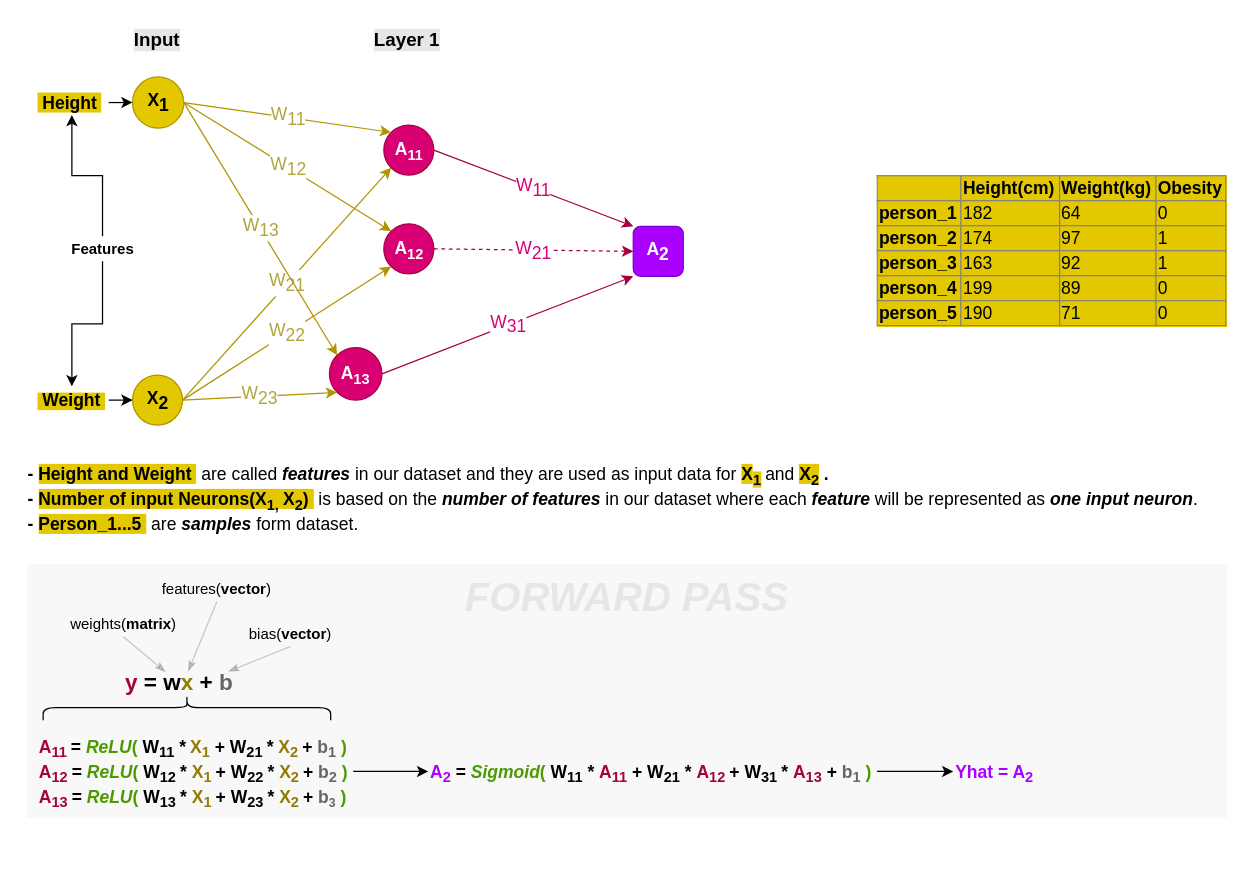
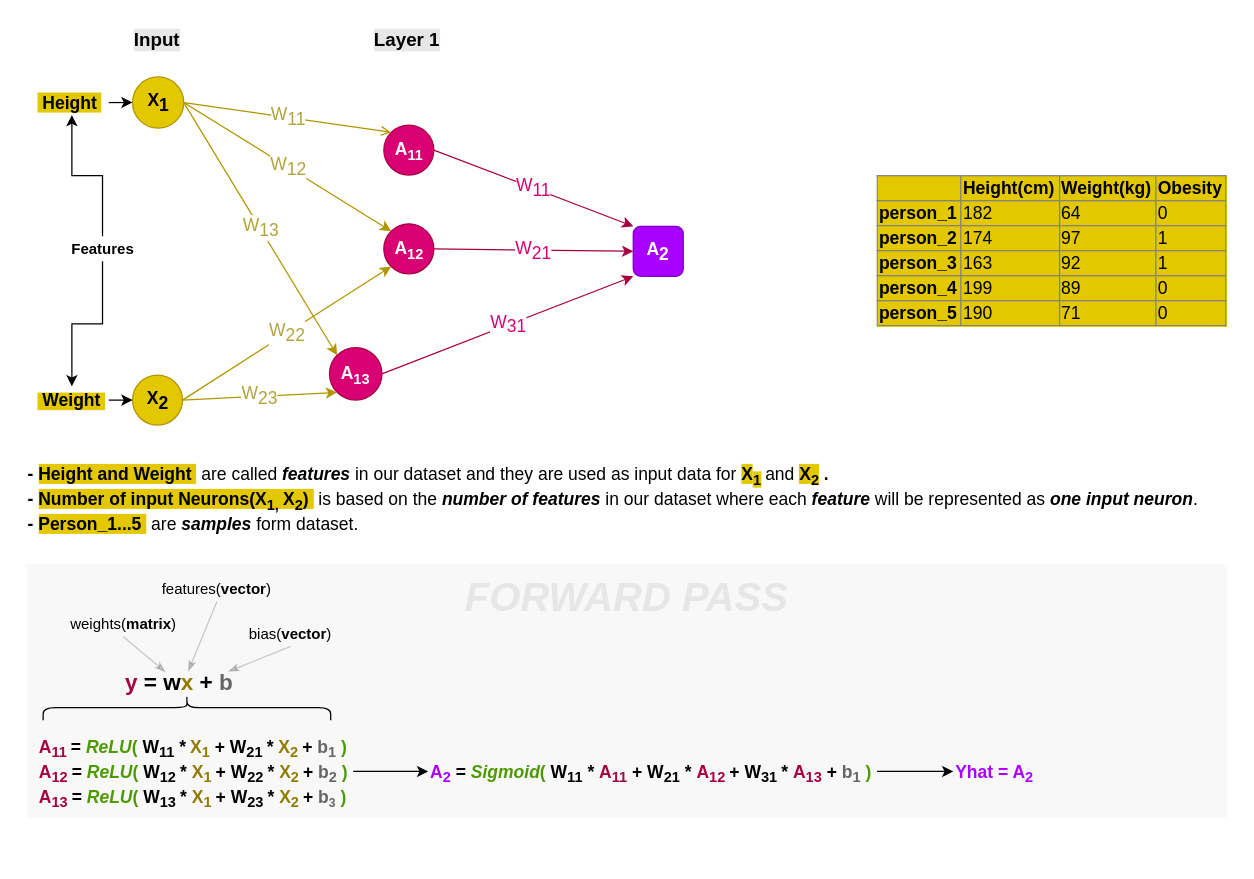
edge "X1" -> "A11": arrowhead classic -> open
edge "A12" -> "A2": style dashed -> solid
edge "X2" -> "A11": removed, label "W21"
